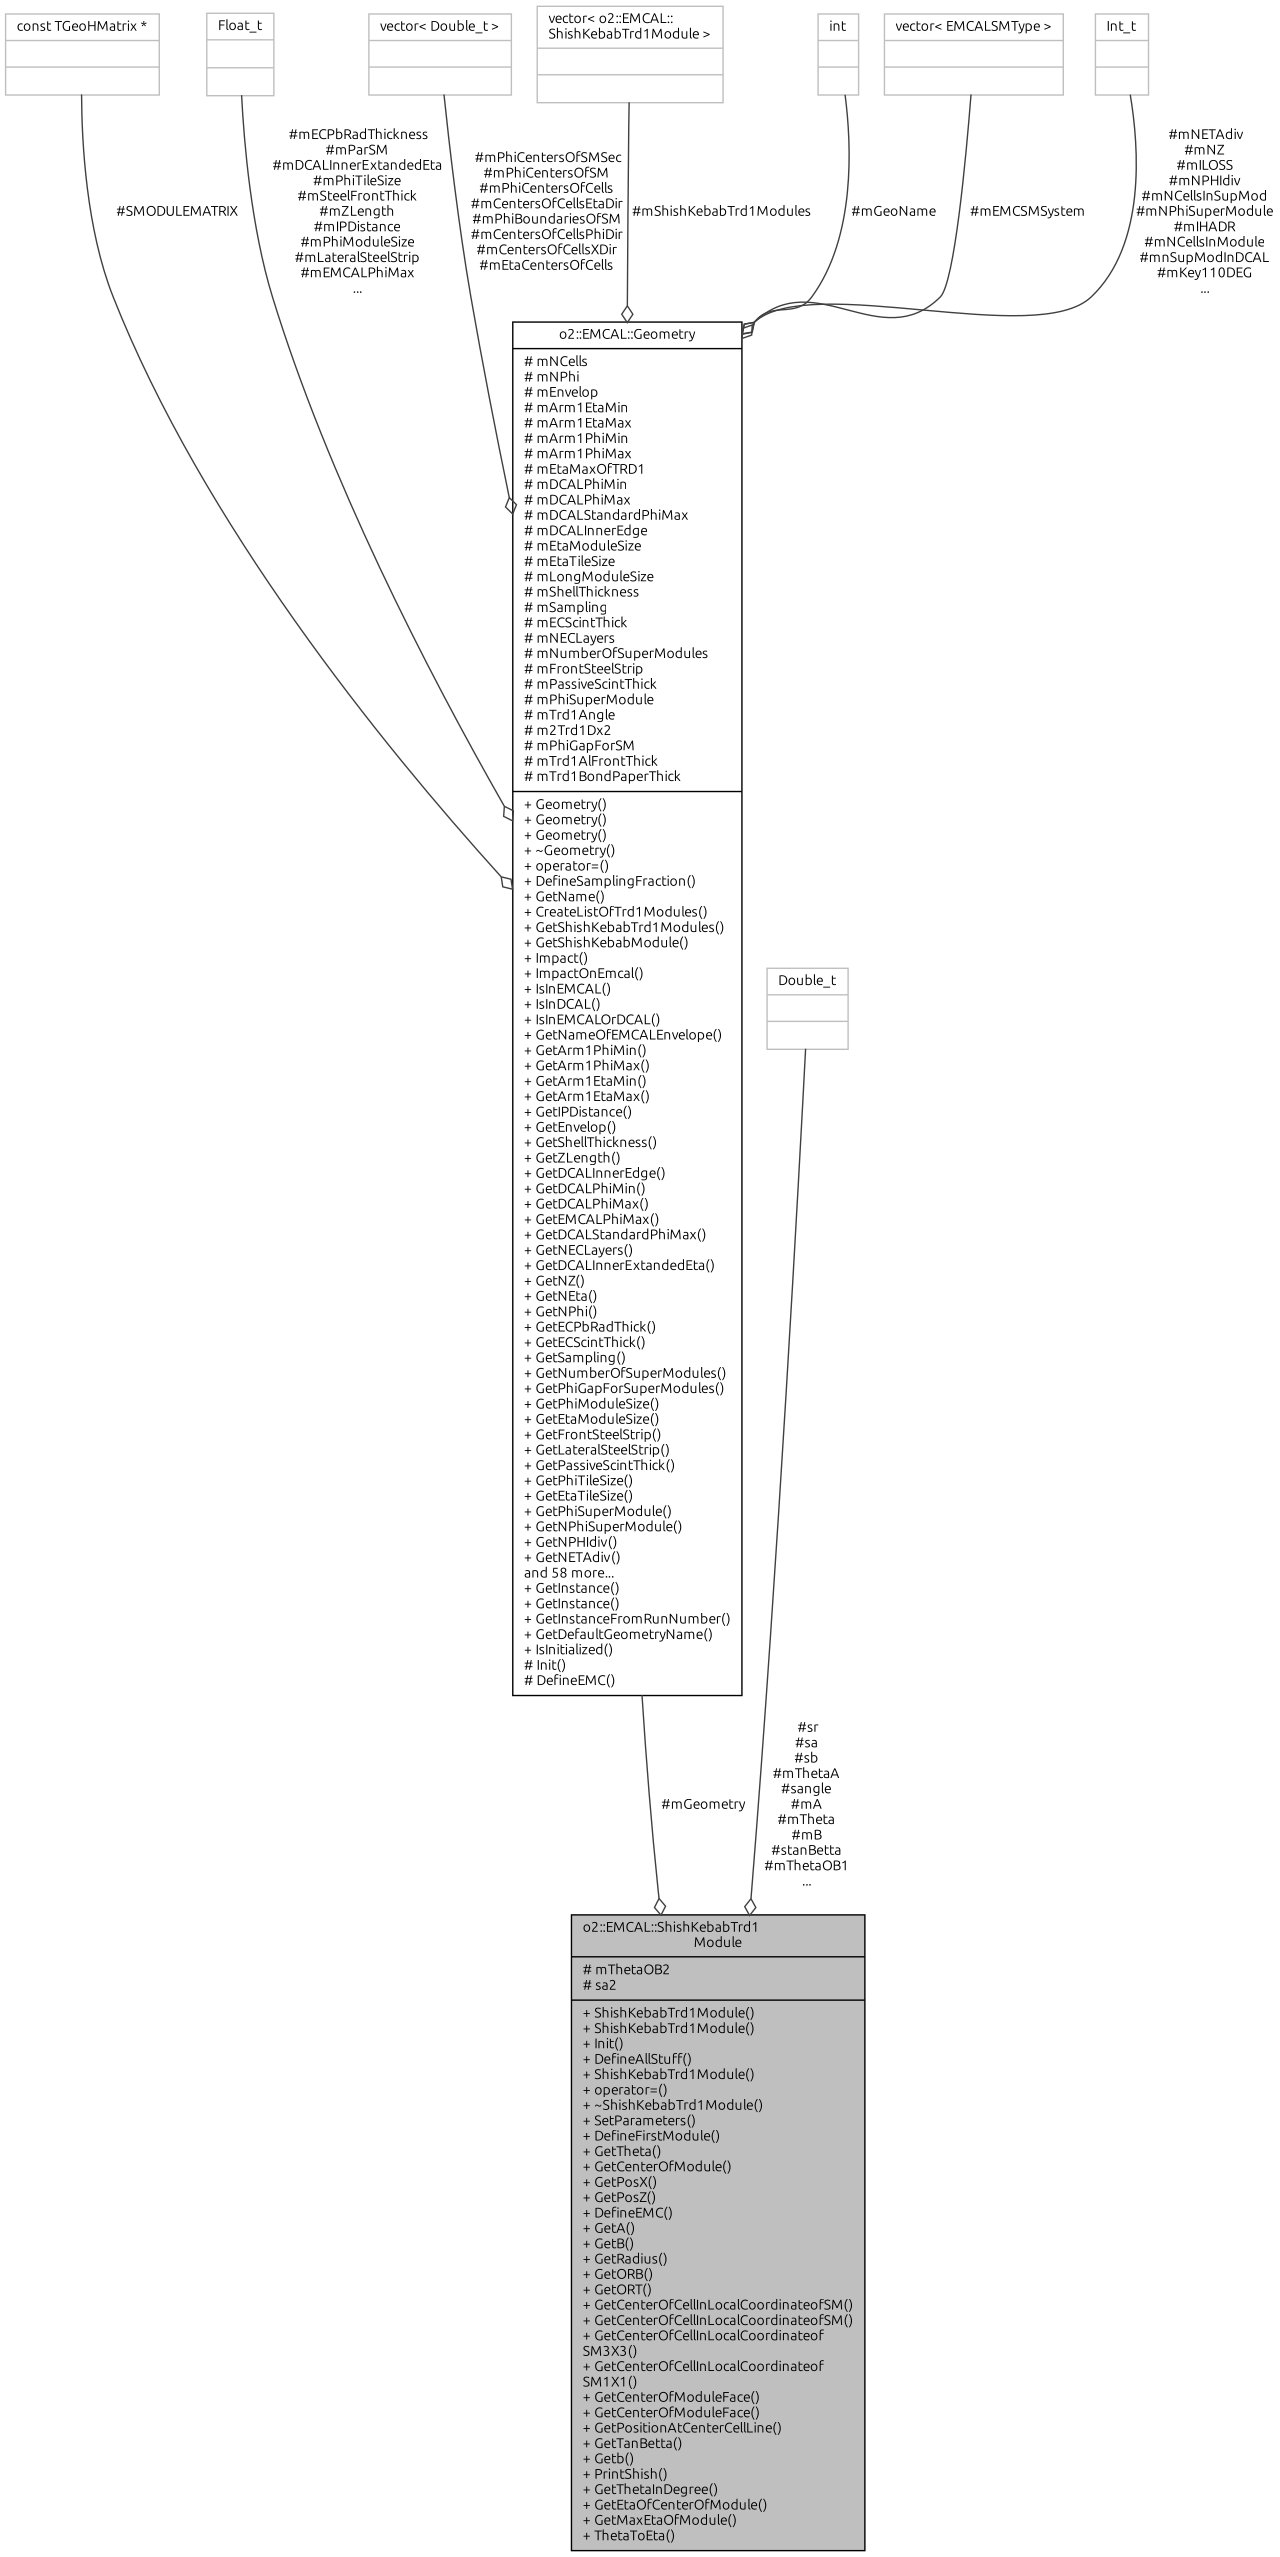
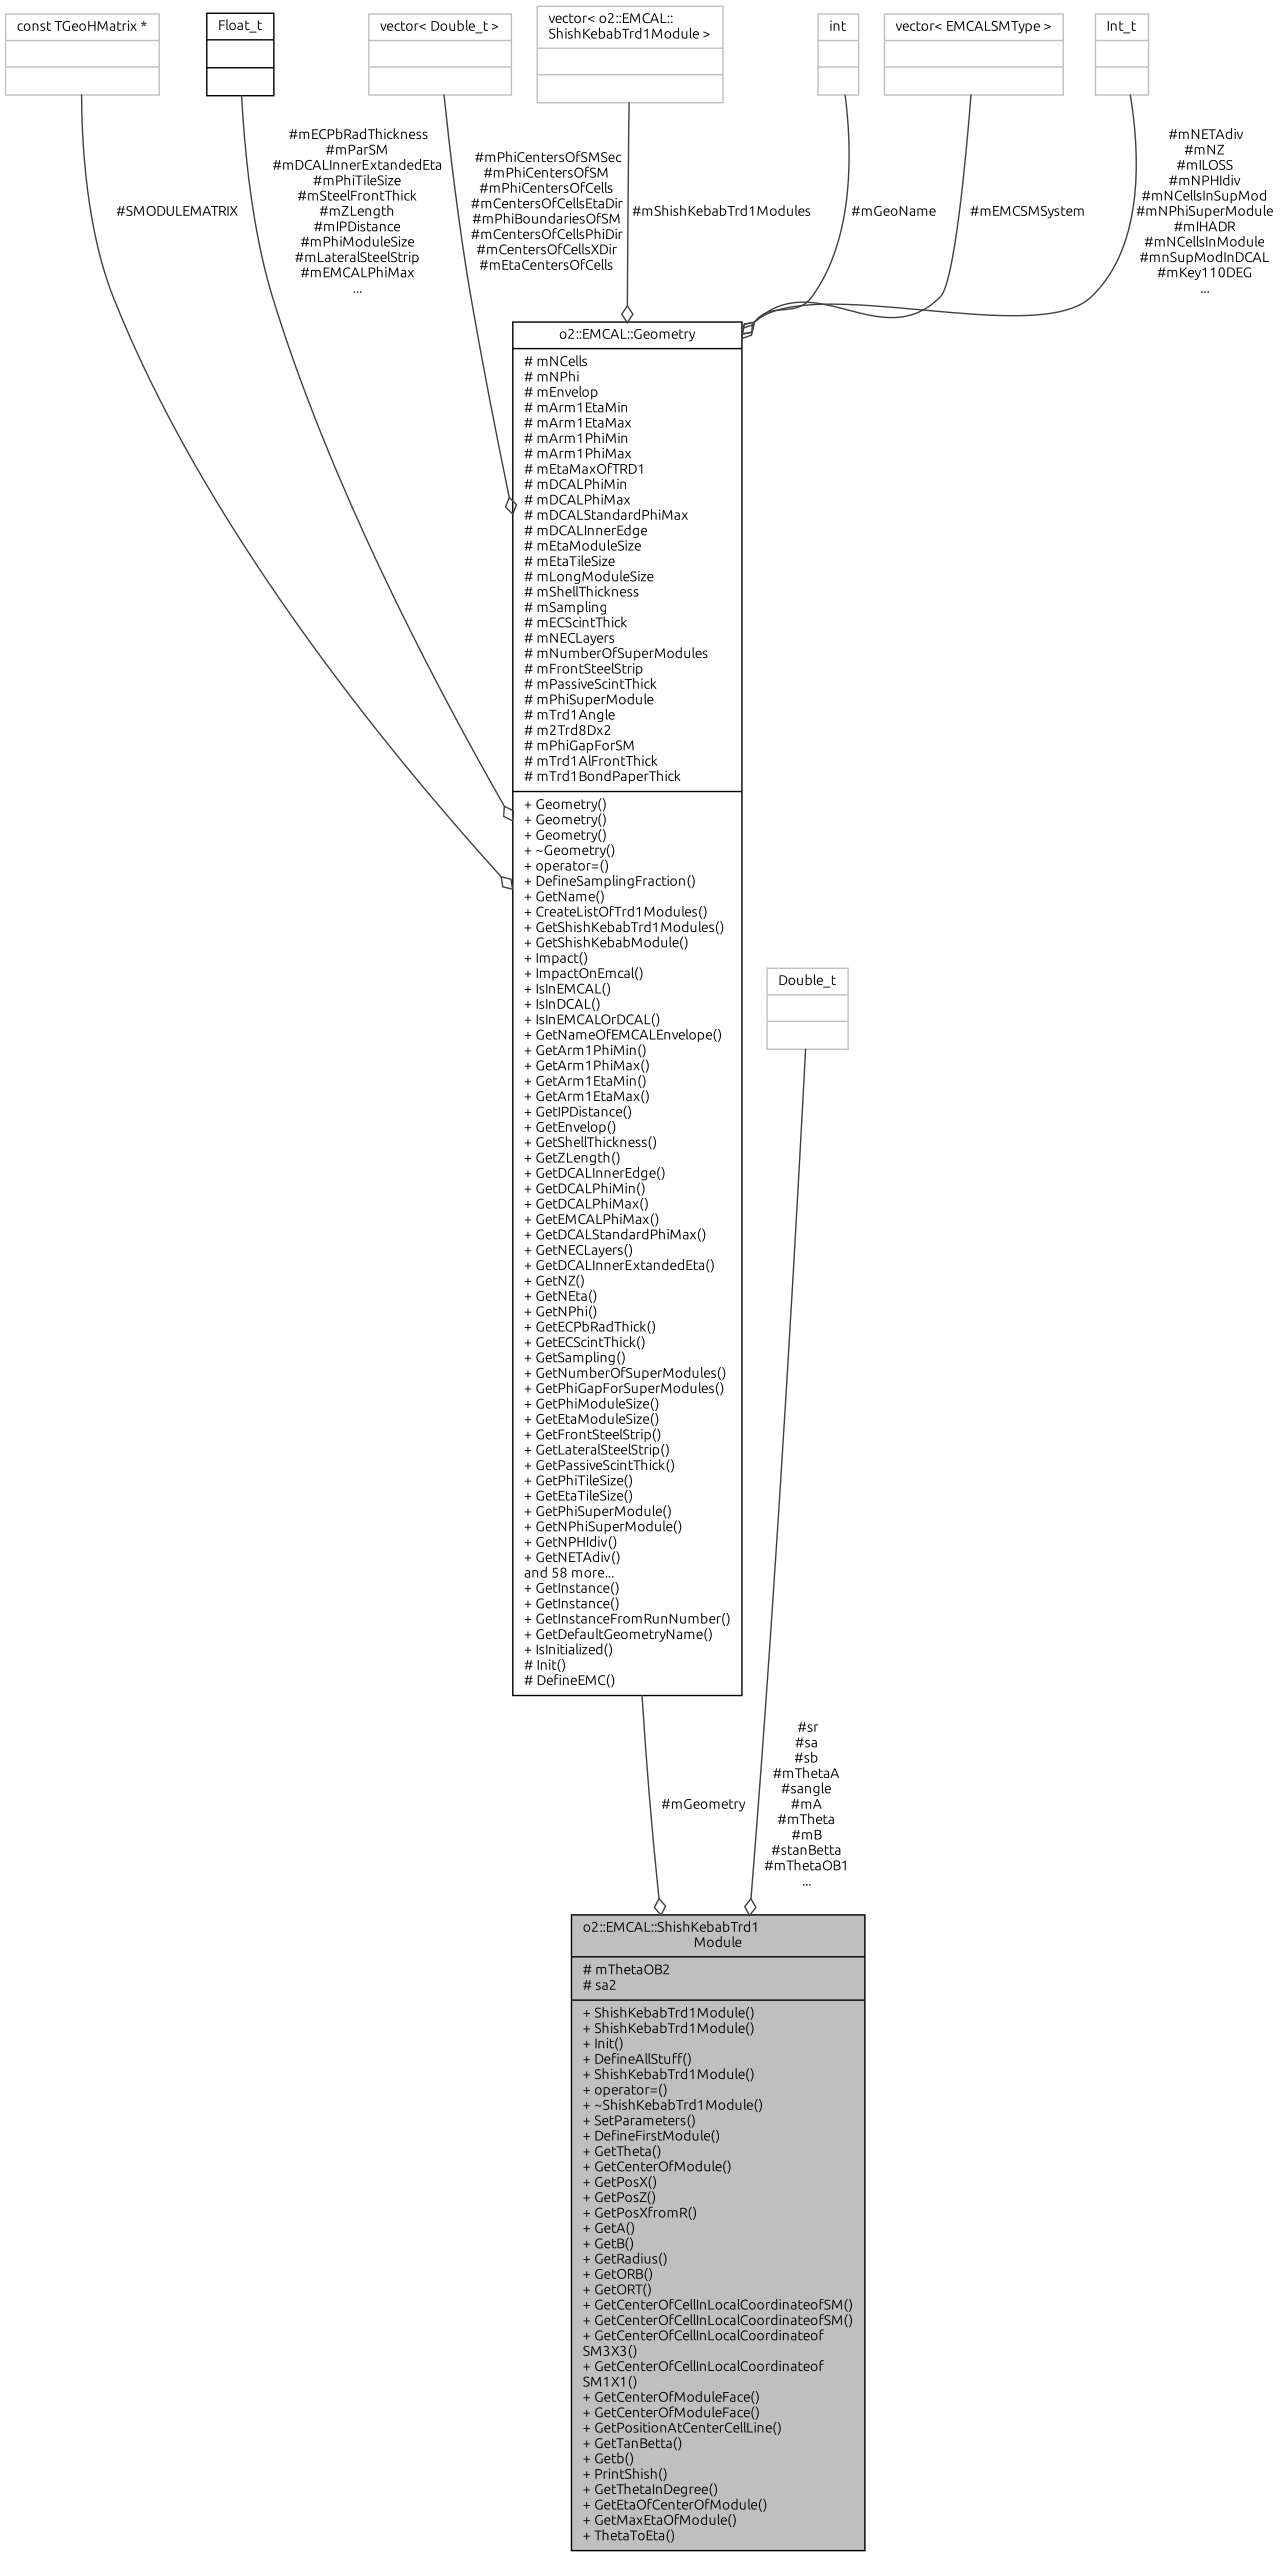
node "Float_t": color grey75 -> black
node "o2::EMCAL::Geometry": text "# m2Trd1Dx2" -> "# m2Trd8Dx2"
node "o2::EMCAL::ShishKebabTrd1": text "+ DefineEMC()" -> "+ GetPosXfromR()"
